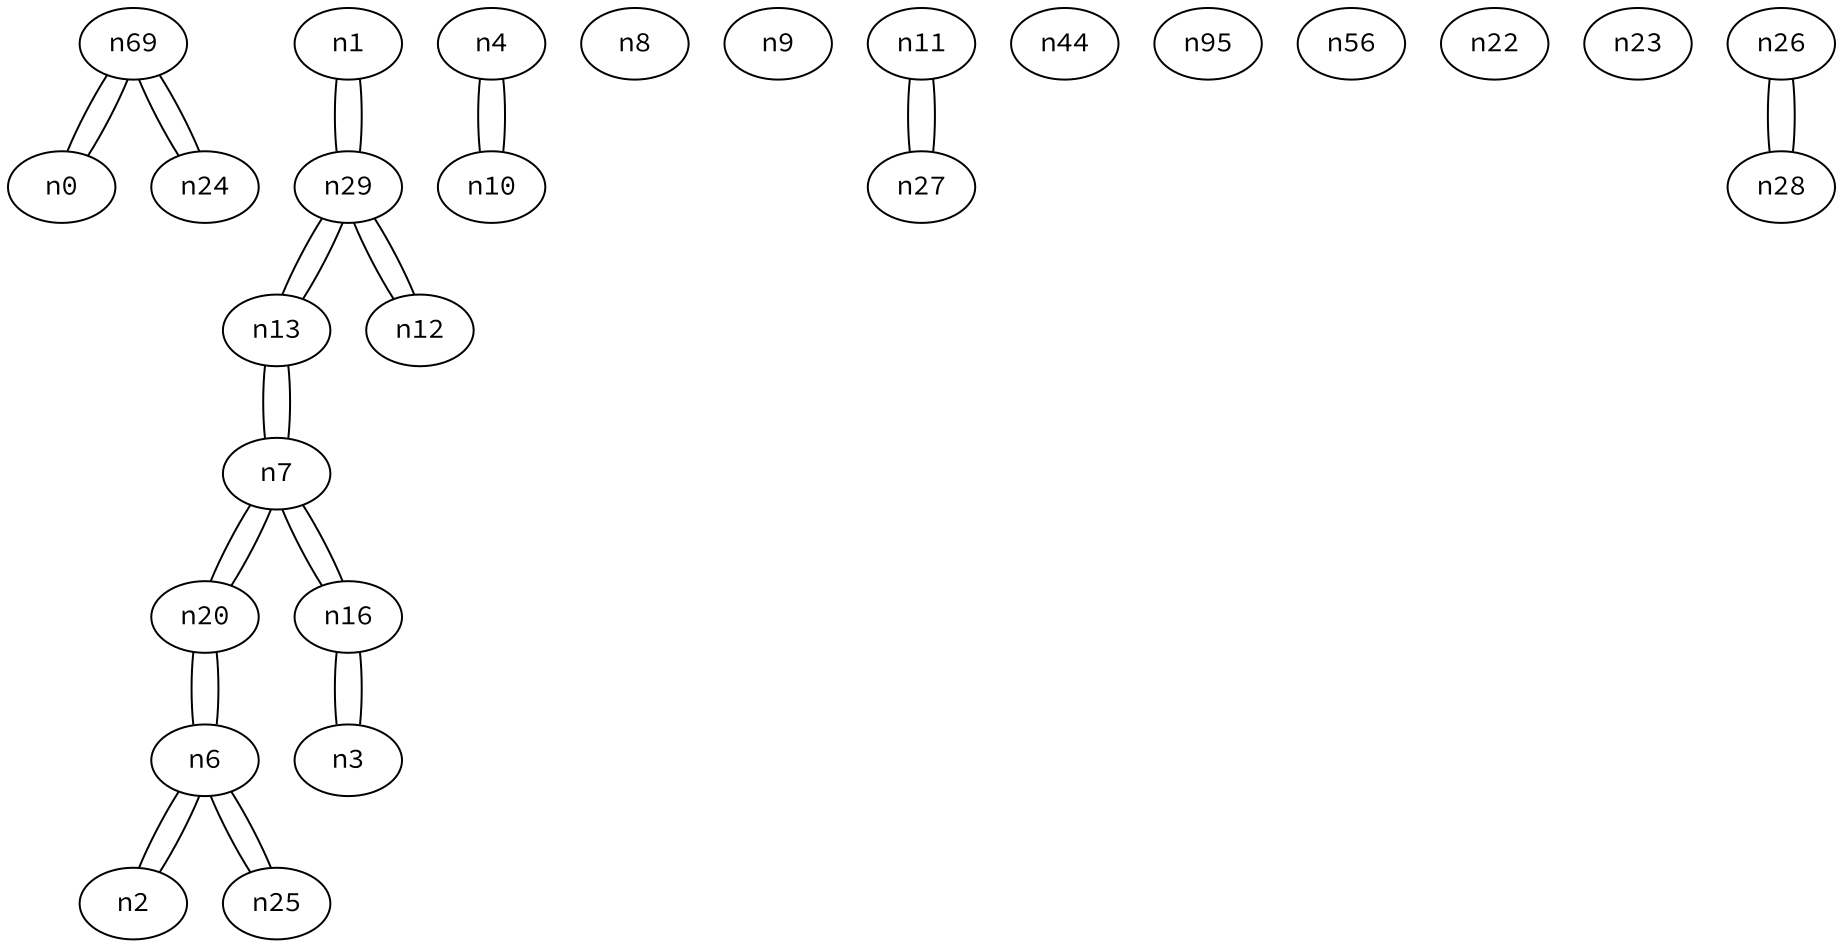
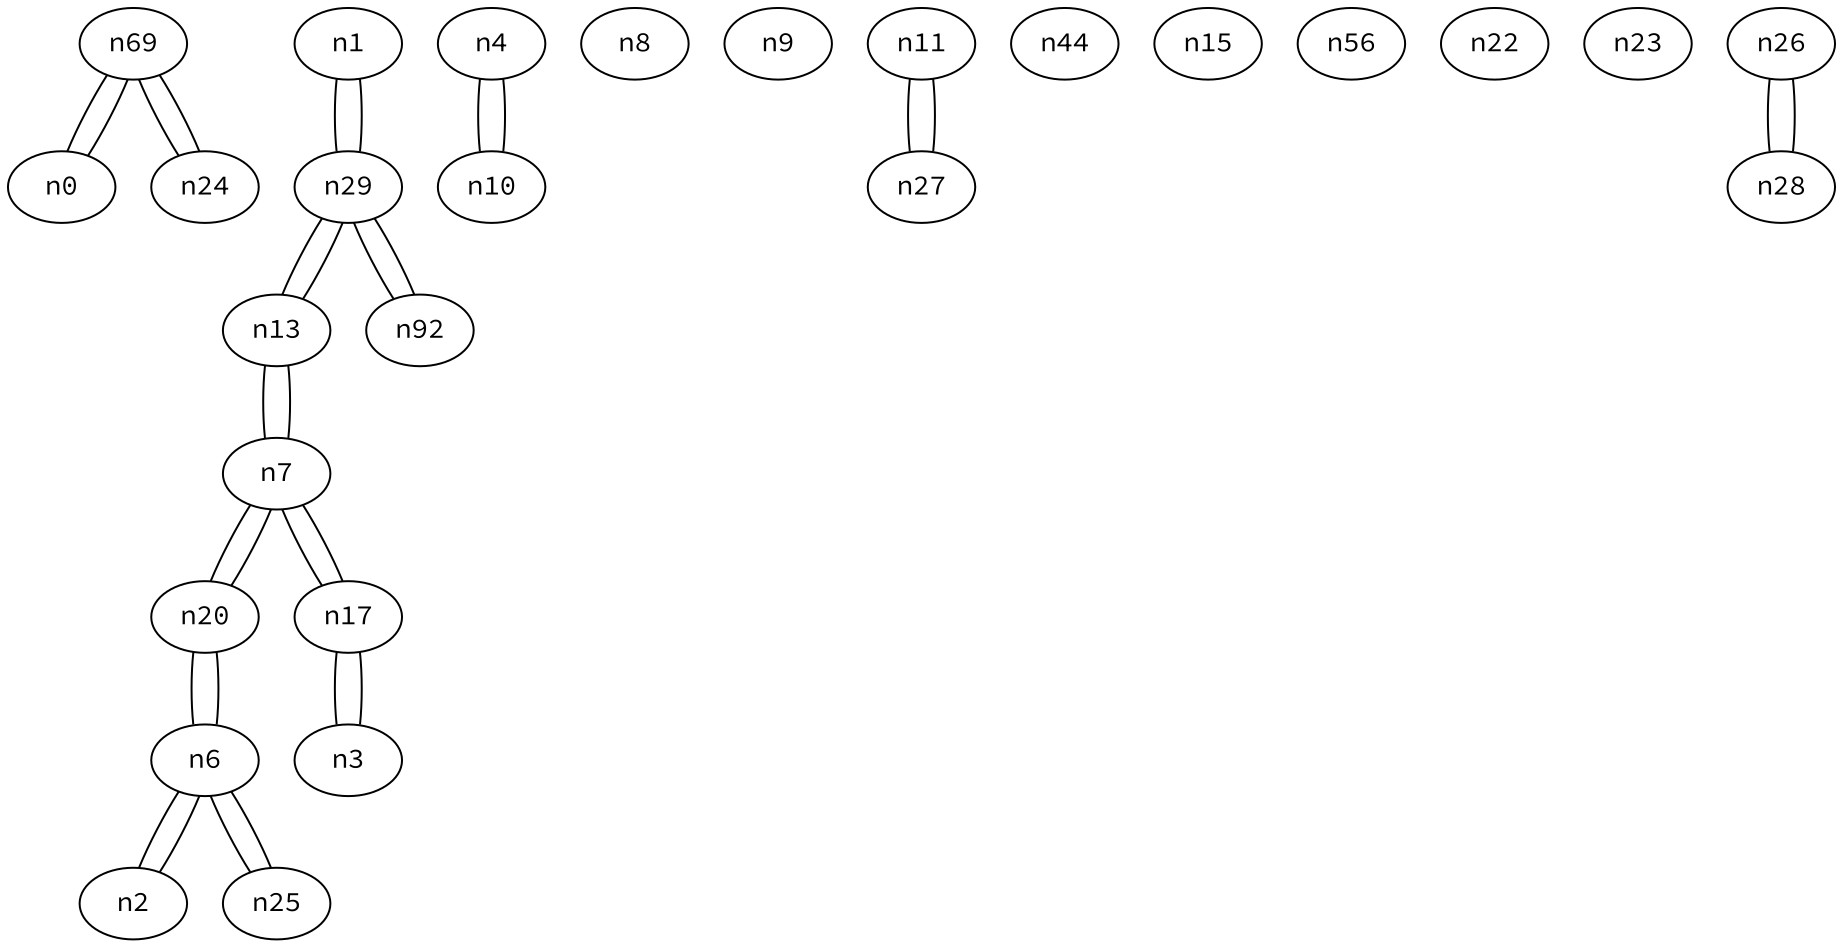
node "n95": label "n95" -> "n15"
node "n12": label "n12" -> "n92"
node "n16": label "n16" -> "n17"
